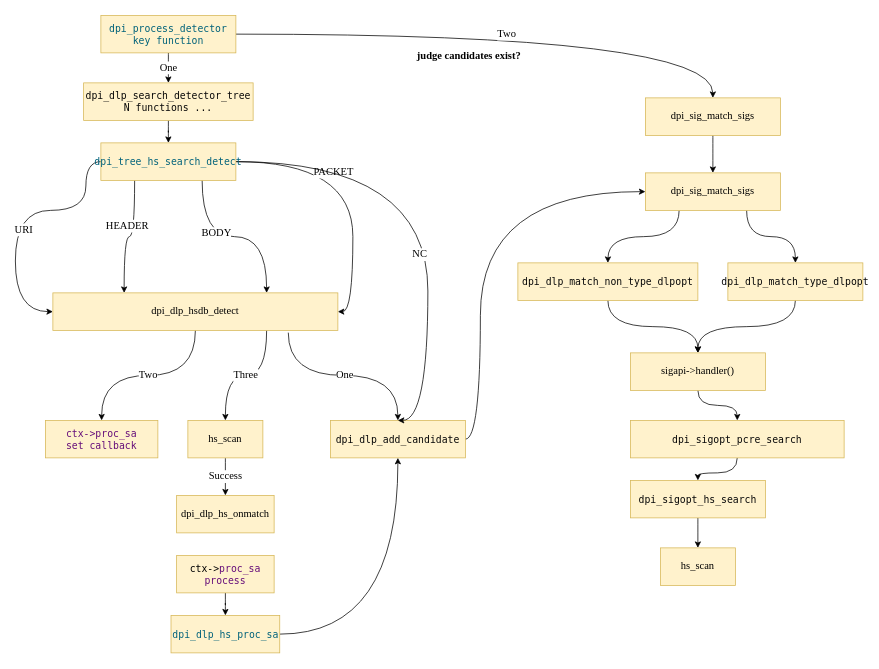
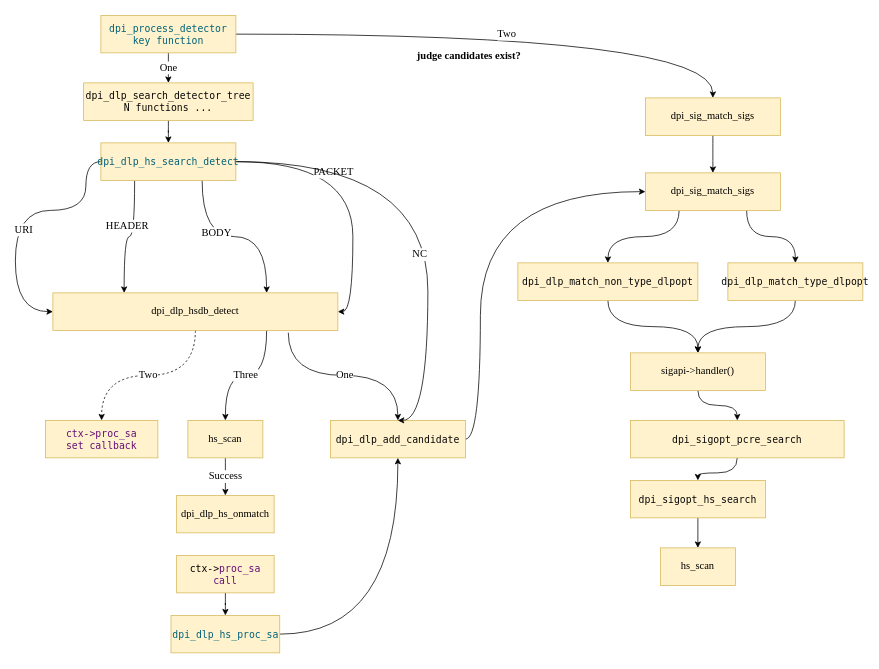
node "dpi_tree_hs_search_detect": label "dpi_tree_hs_search_detect" -> "dpi_dlp_hs_search_detect"
edge "dpi_dlp_hsdb_detect" -> "ctx->proc_sa set callback": style solid -> dashed
node "ctx->proc_sa process": label "ctx->proc_sa process" -> "ctx->proc_sa call"
